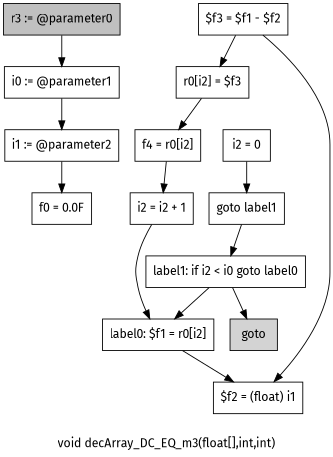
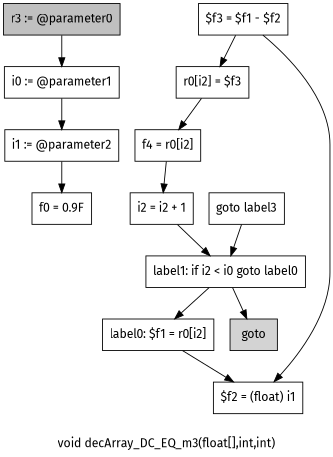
node "i2 = 0": removed
node "f0 = 0.0F": label "f0 = 0.0F" -> "f0 = 0.9F"
node "goto label1": label "goto label1" -> "goto label3"
edge "i2 = i2 + 1" -> "label0: $f1 = r0[i2]": now "i2 = i2 + 1" -> "label1: if i2 < i0 goto label0"
